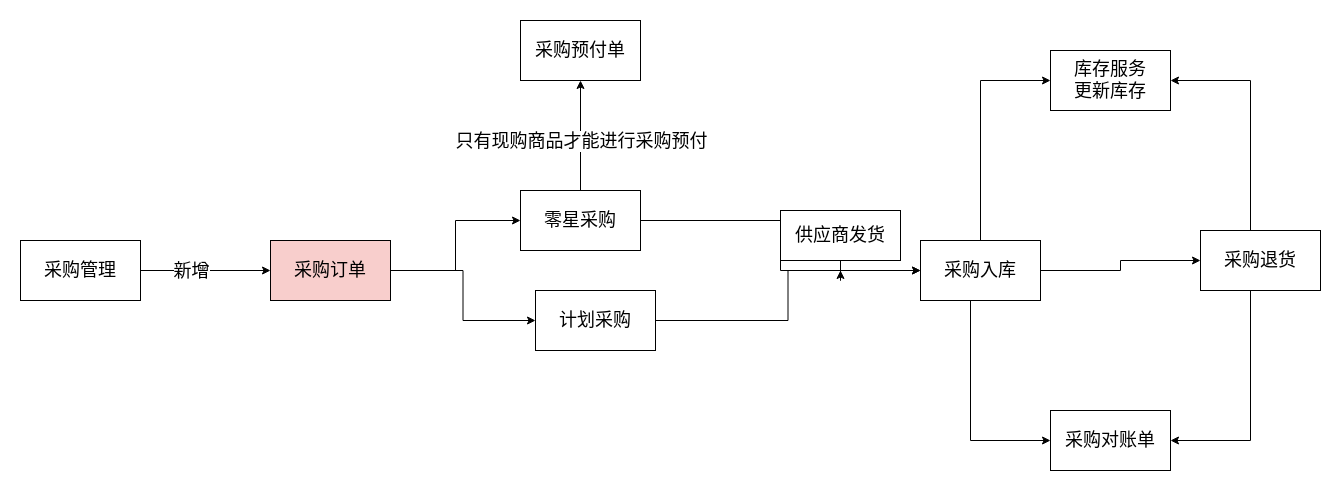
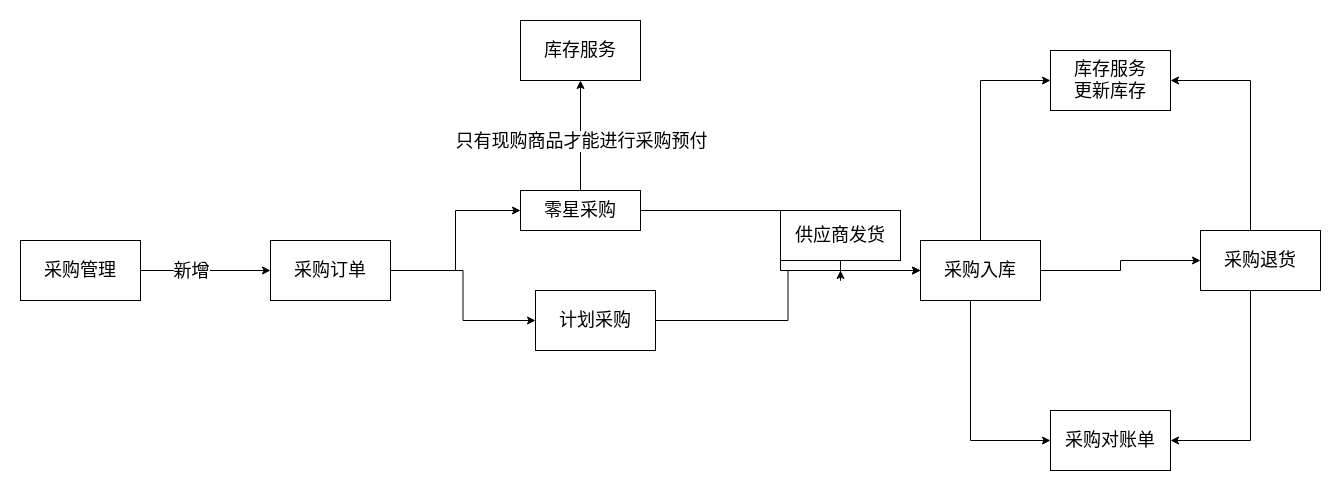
node "采购预付单": label "采购预付单" -> "库存服务"
node "零星采购": size 120x60 -> 120x40
node "采购订单": fillcolor #f8cecc -> #ffffff
